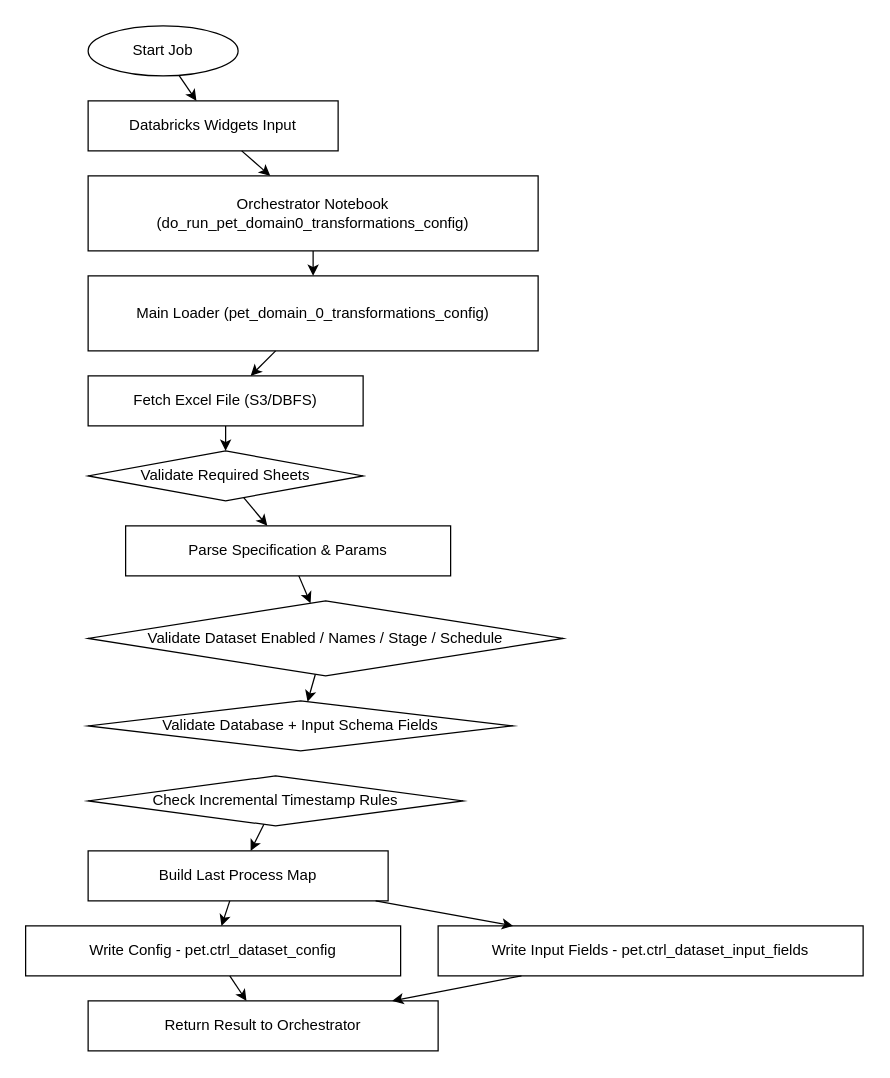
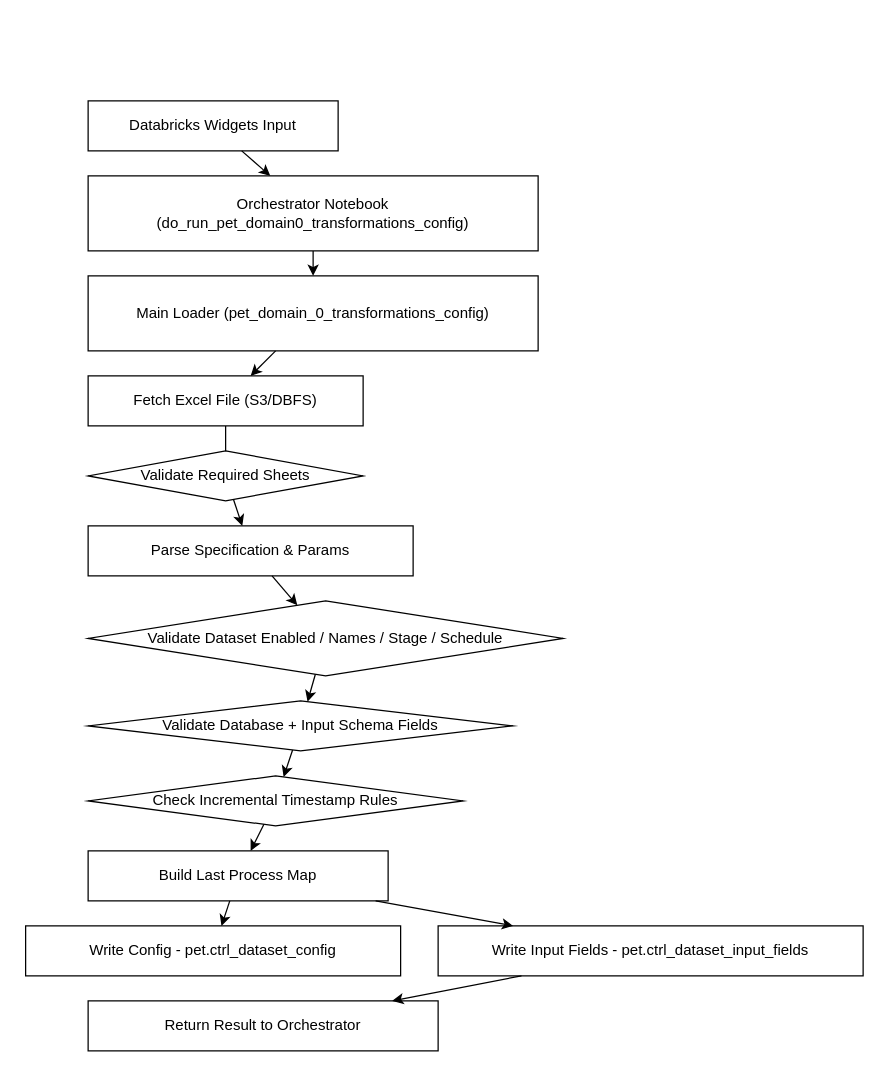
node "Start Job": removed
edge "Start Job" -> "Databricks Widgets Input": removed
edge "Fetch Excel File (S3/DBFS)" -> "Validate Required Sheets": arrowhead classic -> none
node "Parse Specification & Params": moved (288, 551) -> (251, 551)
edge "Validate Database + Input Schema Fields" -> "Check Incremental Timestamp Rules": added
edge "Write Config - pet.ctrl_dataset_config" -> "Return Result to Orchestrator": removed
